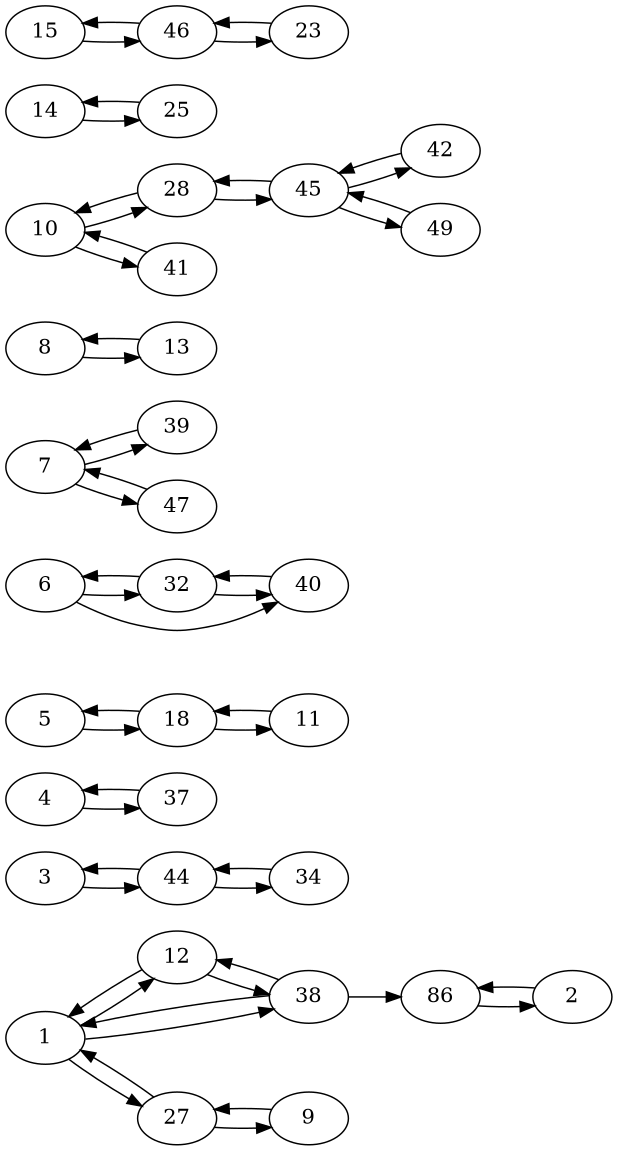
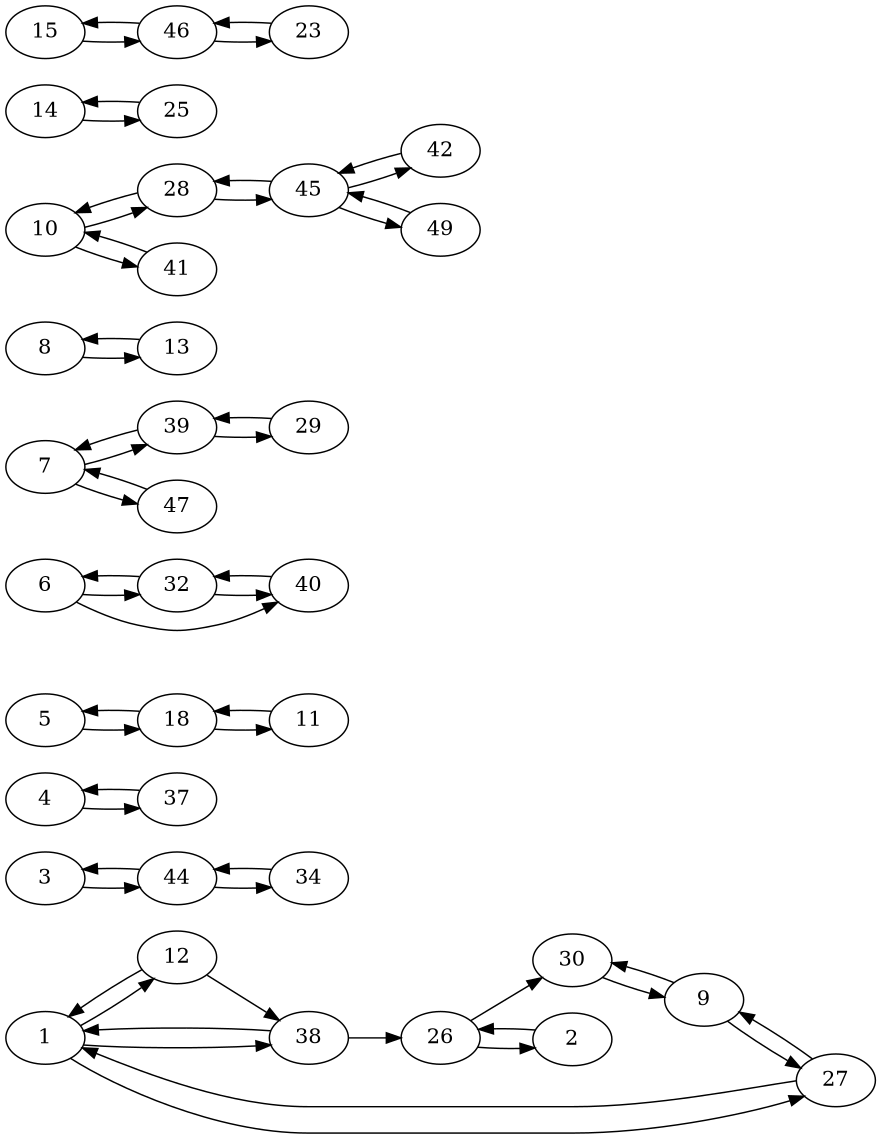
node "29": added
node "30": added
edge "38" -> "12": removed
node "86": label "86" -> "26"
